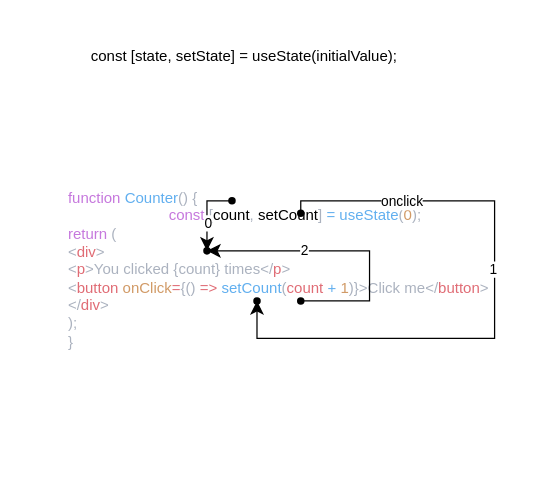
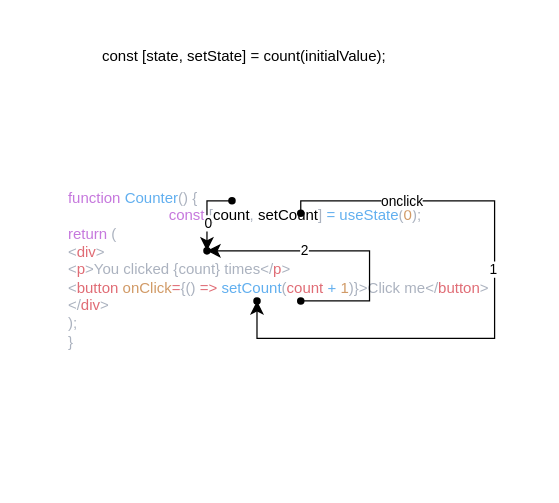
node "const [state, setState] = useState(initialValue);": label "const [state, setState] = useState(initialValue);" -> "const [state, setState] = count(initialValue);"
